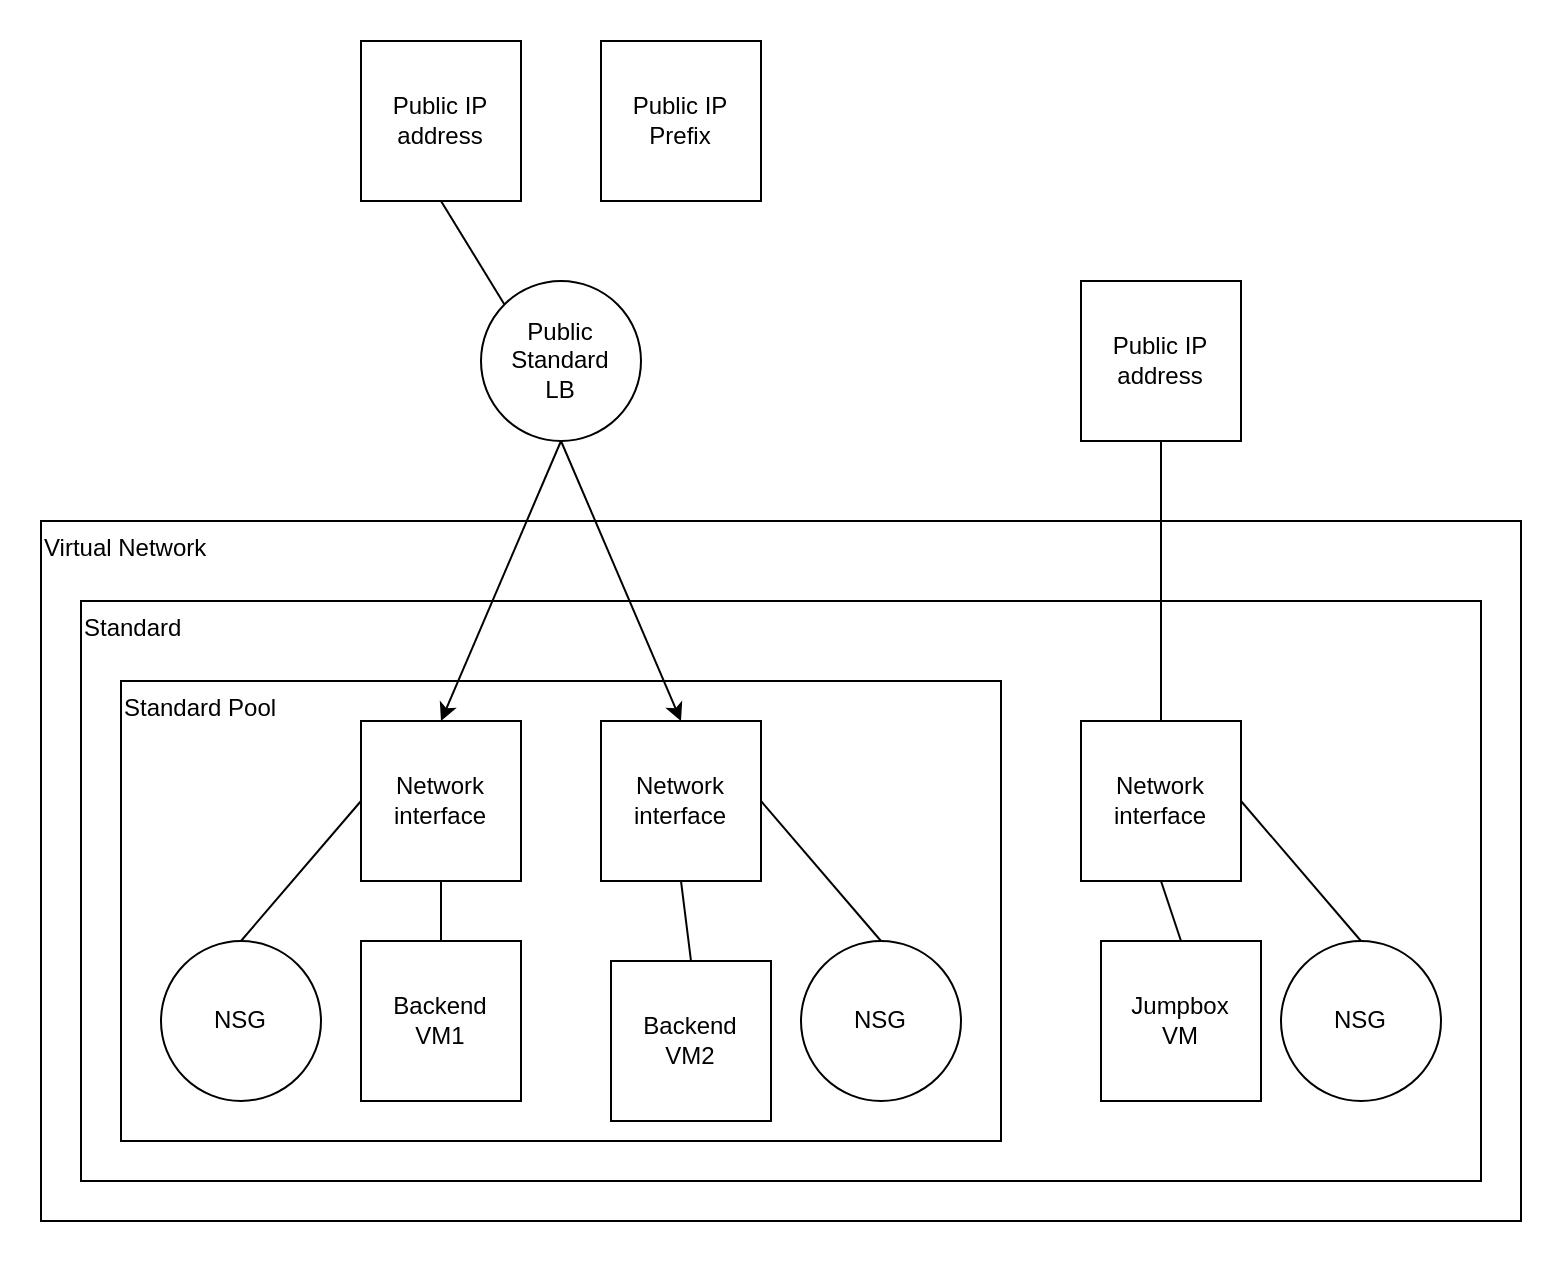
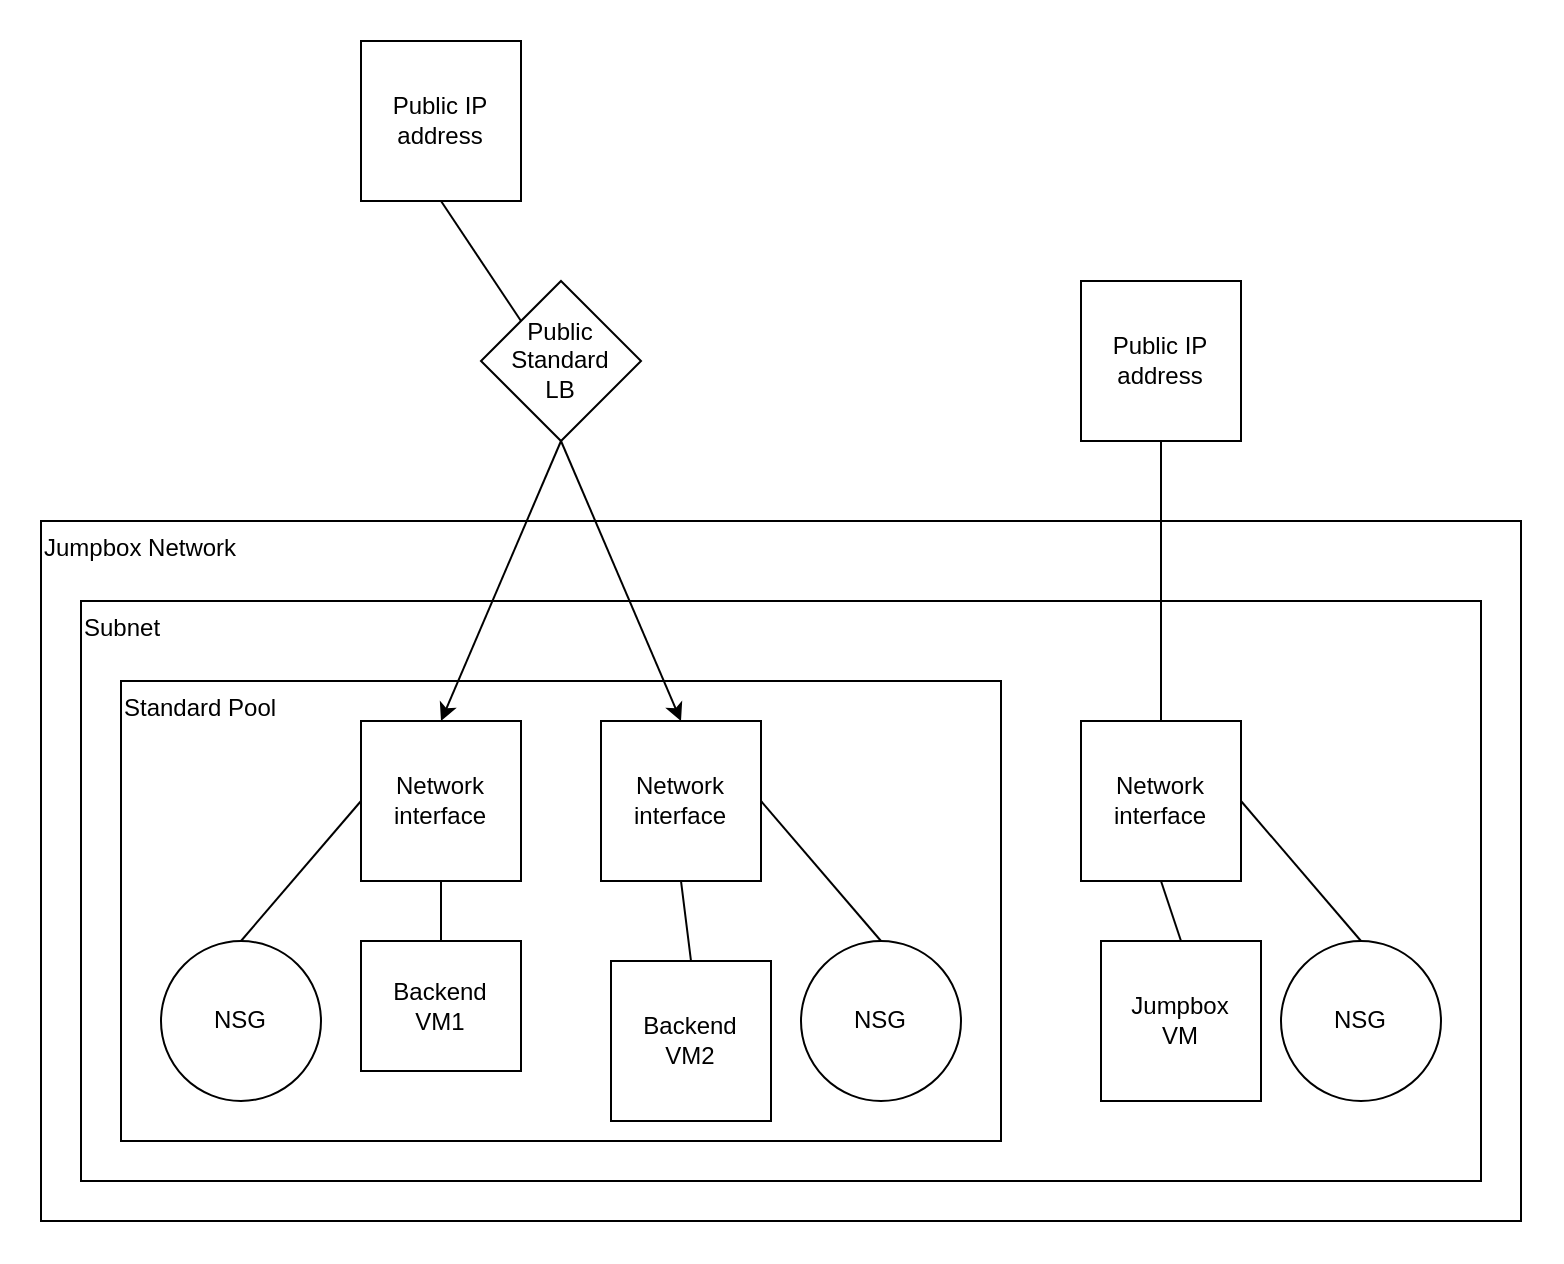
node "Public IP Prefix": removed
node "Public Standard LB": shape ellipse -> diamond
node "Virtual Network": label "Virtual Network" -> "Jumpbox Network"
node "Standard": label "Standard" -> "Subnet"
node "Backend VM1": size 160x160 -> 160x130
